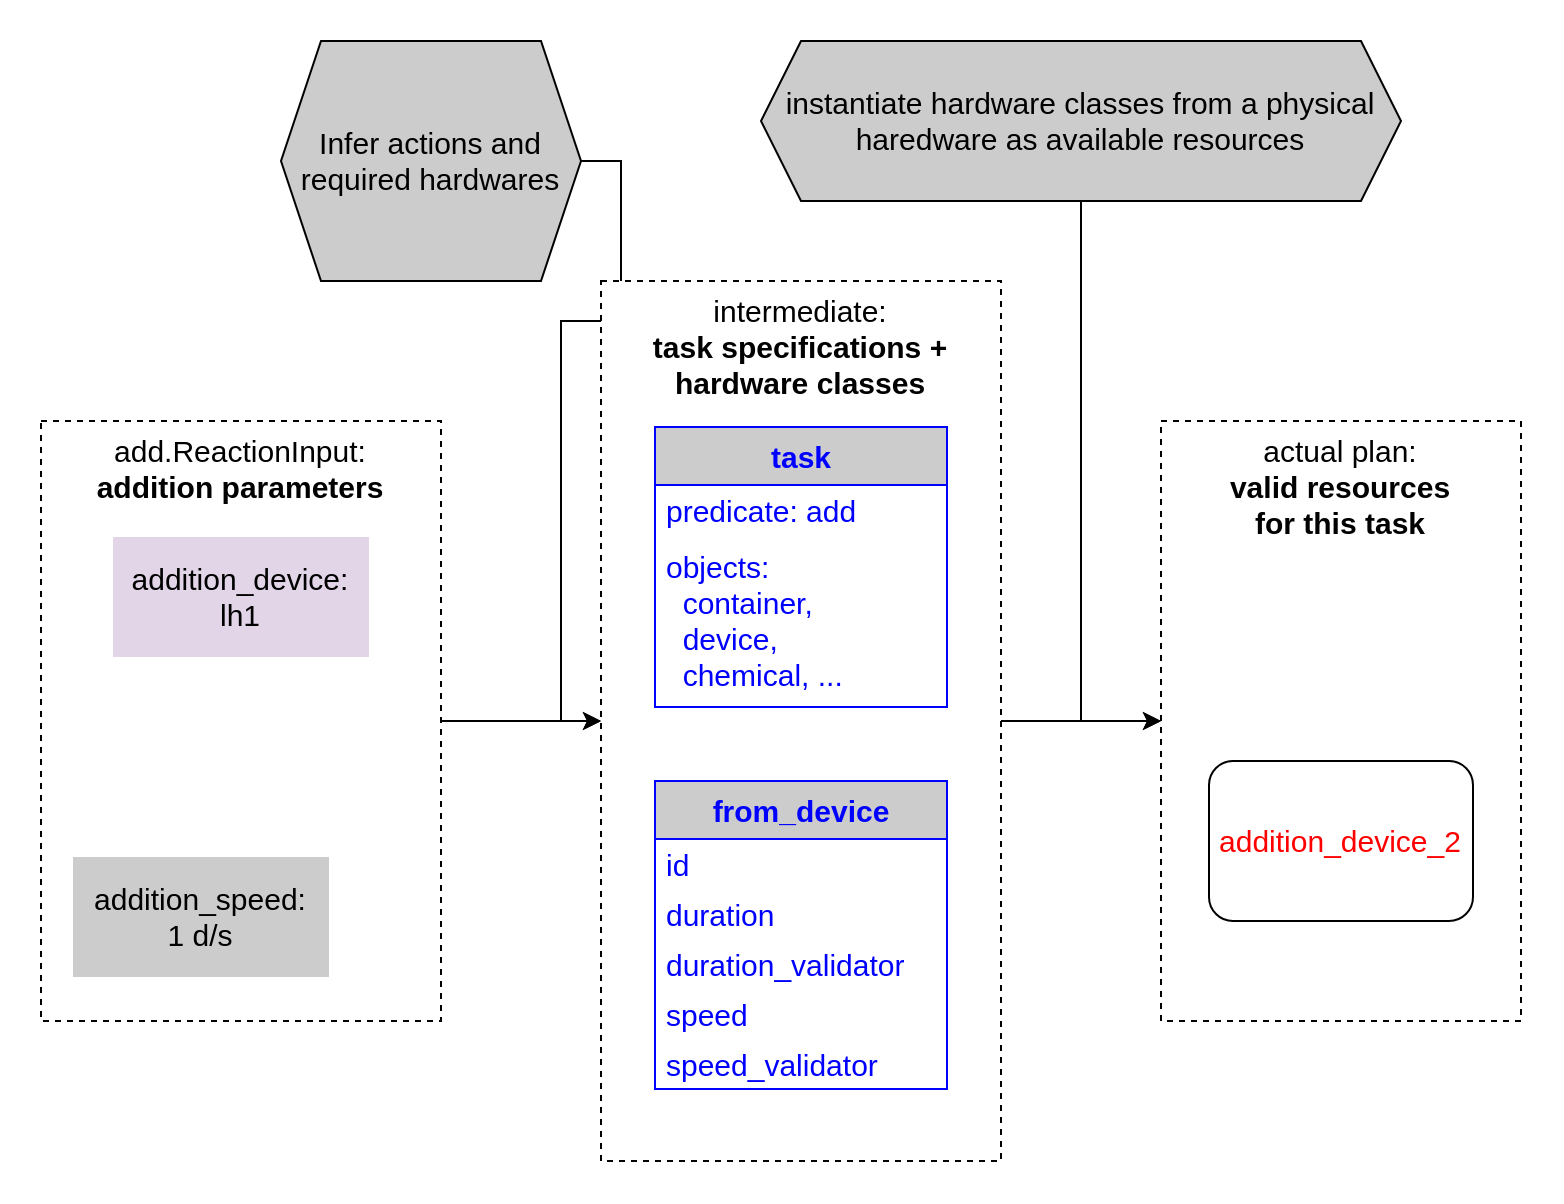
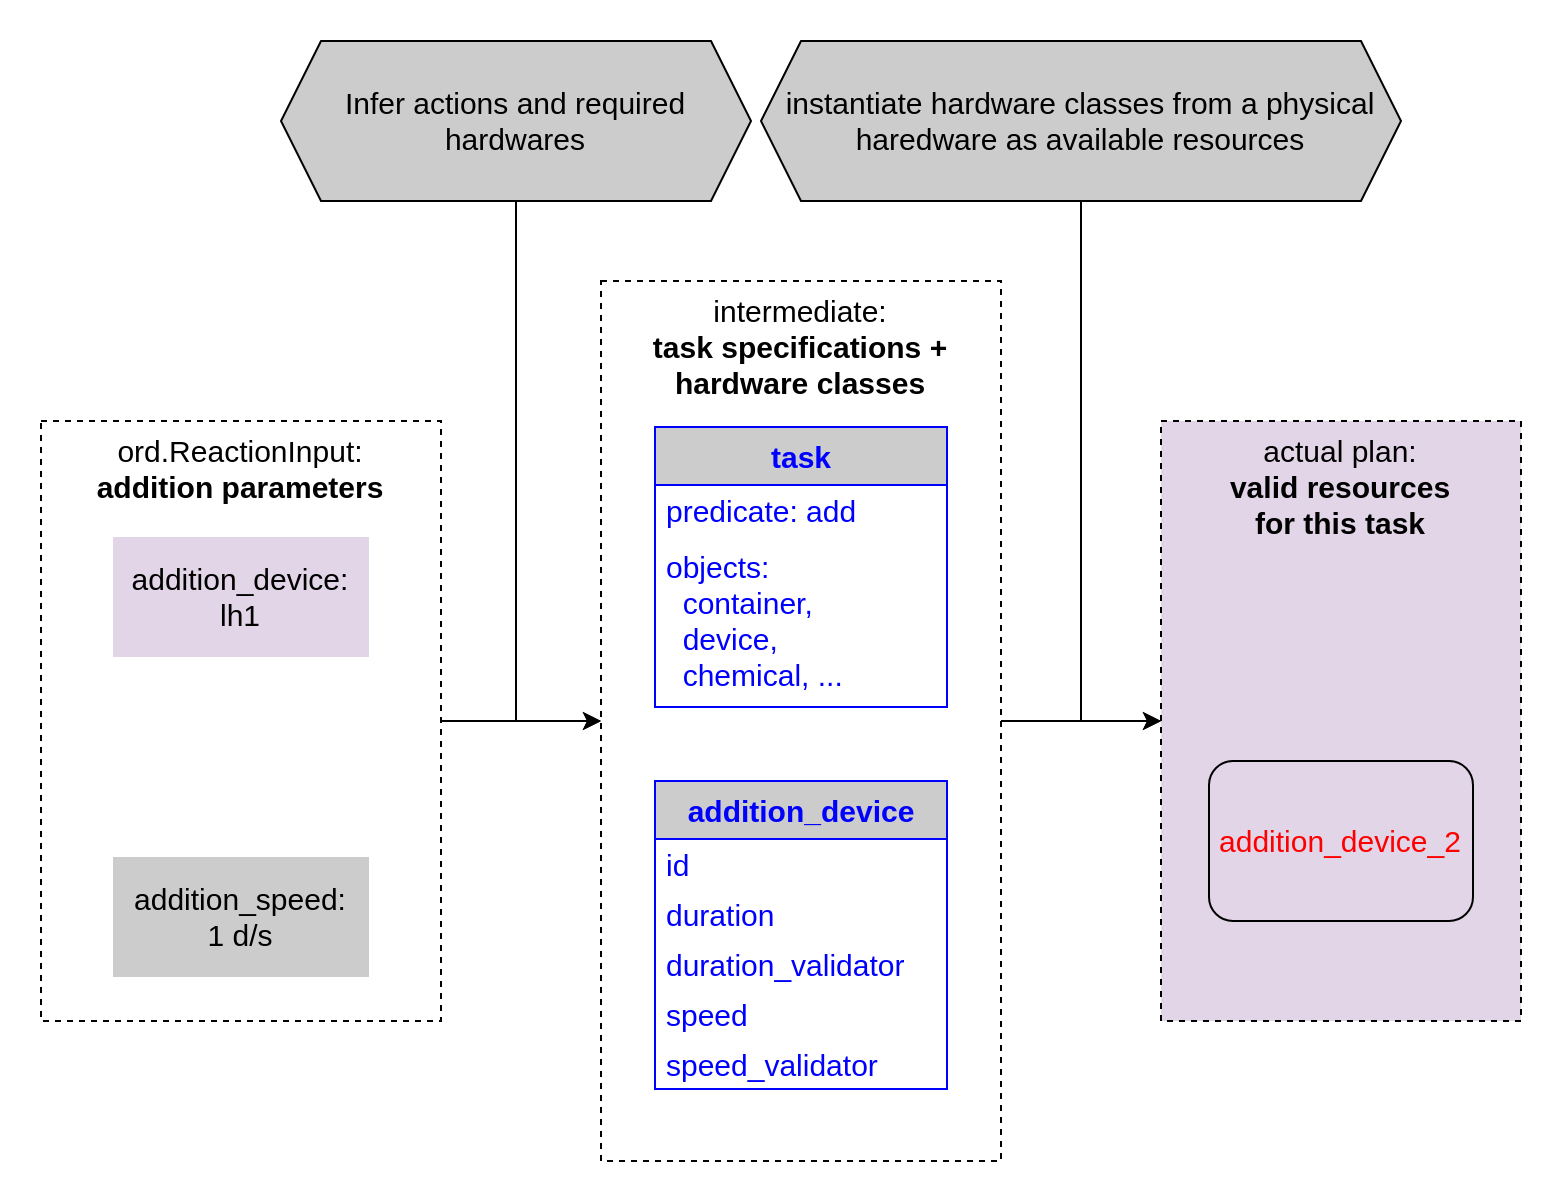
node "Infer actions and required hardwares": size 300x240 -> 470x160
node "add.ReactionInput: addition parameters": label "add.ReactionInput: addition parameters" -> "ord.ReactionInput: addition parameters"
node "actual plan: valid resources for this task": fillcolor #ffffff -> #e1d5e7
node "from_device": label "from_device" -> "addition_device"
node "addition_speed: 1 d/s": moved (201, 917) -> (241, 917)
